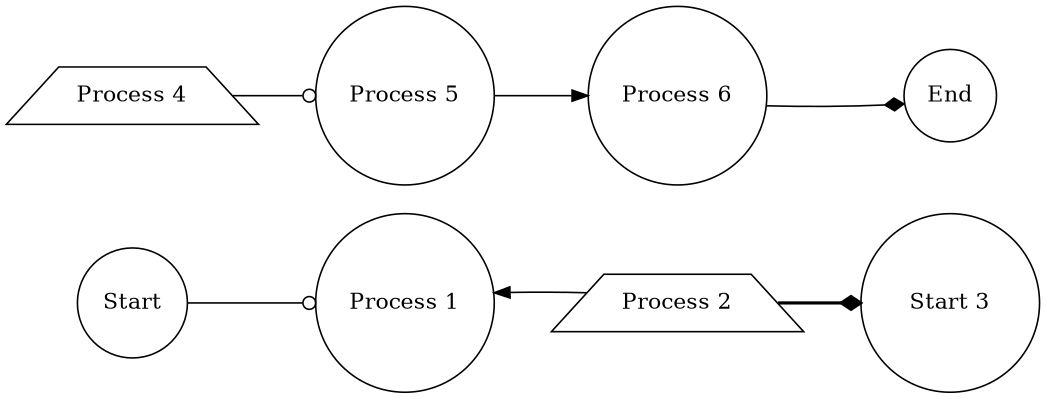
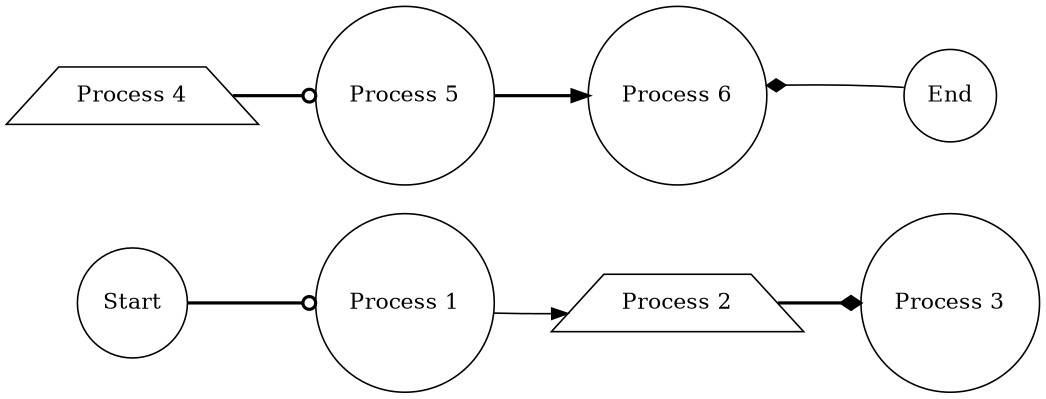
edge "Process 4" -> "Process 5": style solid -> bold
edge "Process 5" -> "Process 6": style solid -> bold
edge "Process 6" -> "End": reversed
edge "Process 2" -> "Process 1": reversed
edge "Start" -> "Process 1": style solid -> bold
node "Start 3": label "Start 3" -> "Process 3"
